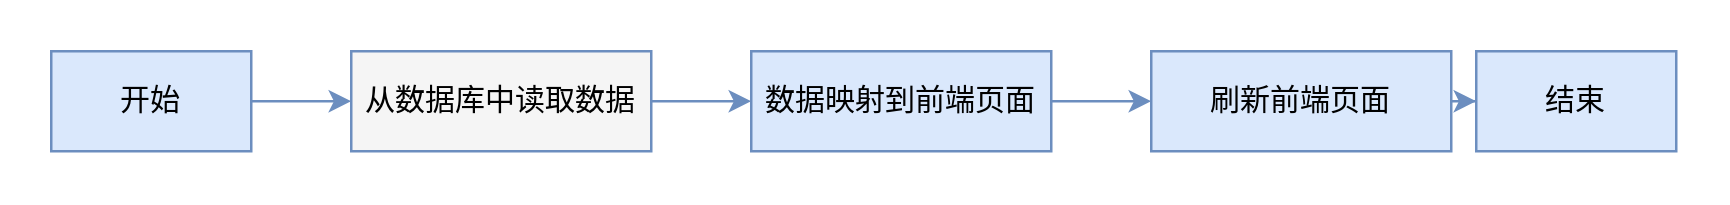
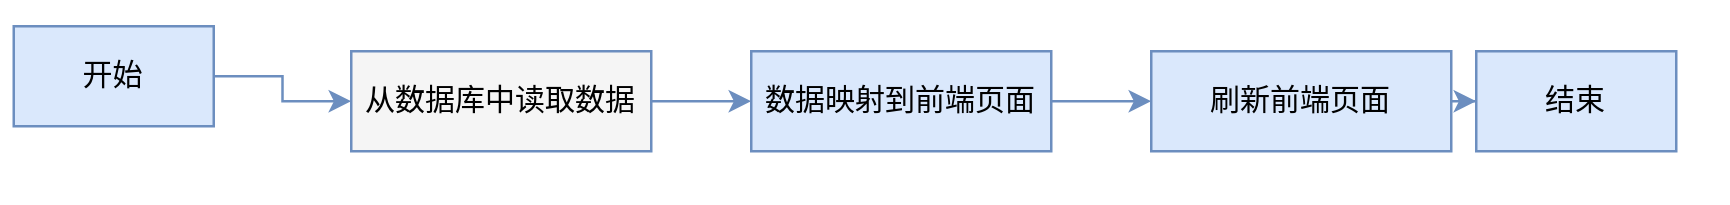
node "开始": moved (151, 101) -> (114, 76)
